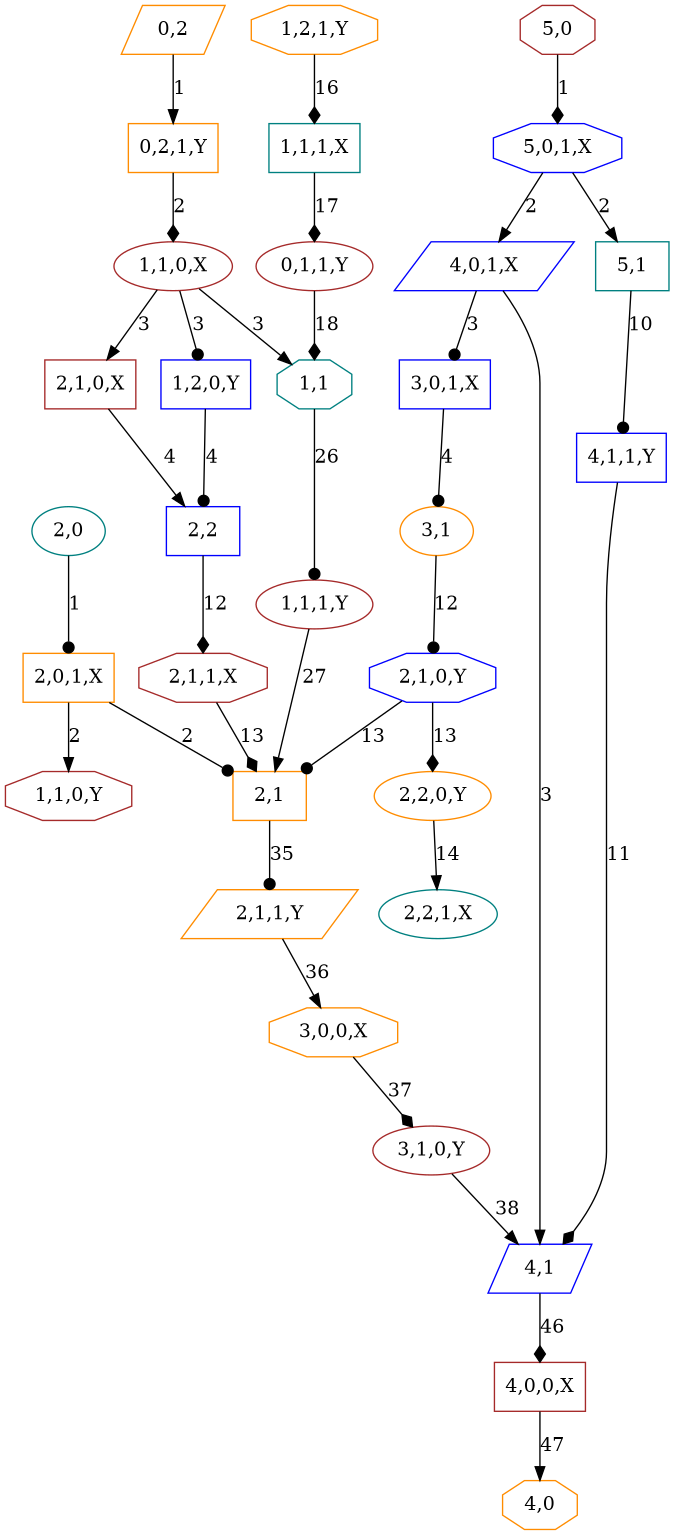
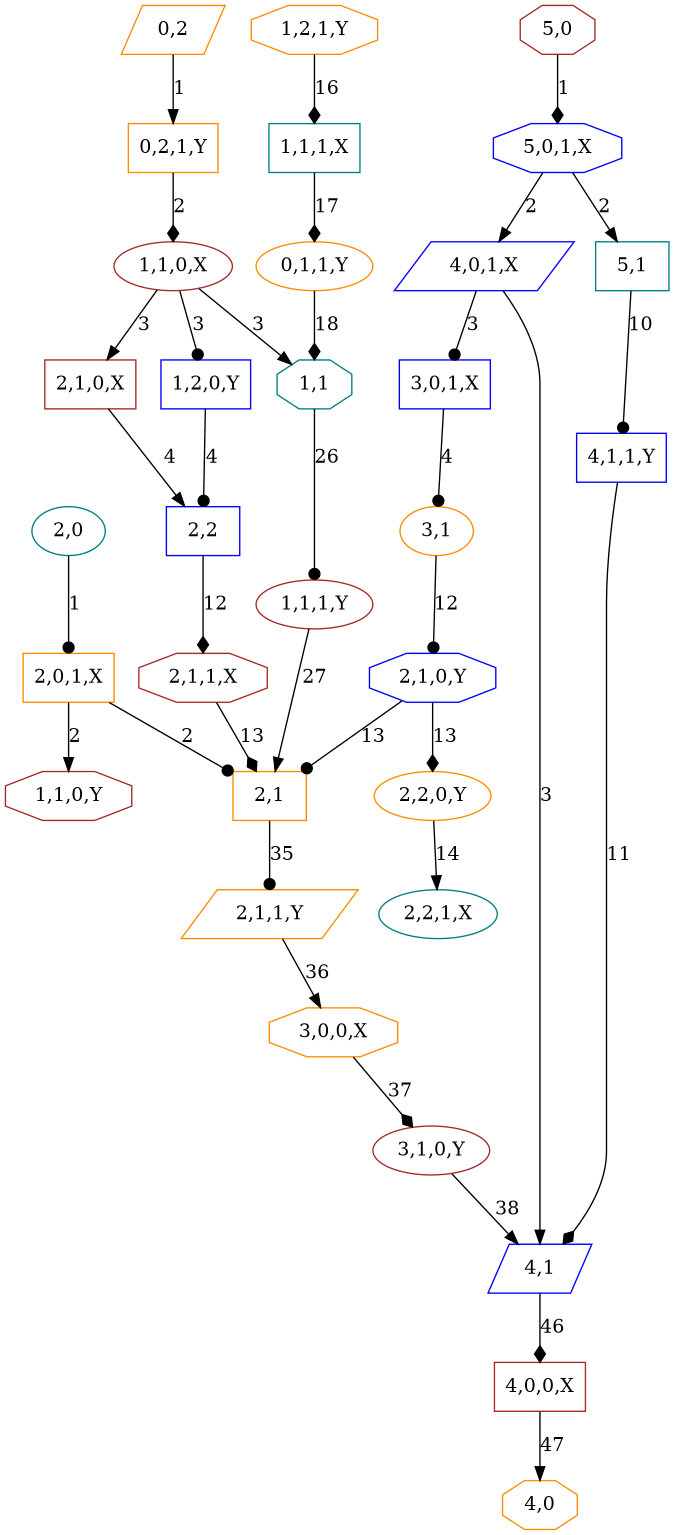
node "0,1,1,Y": color brown -> darkorange
